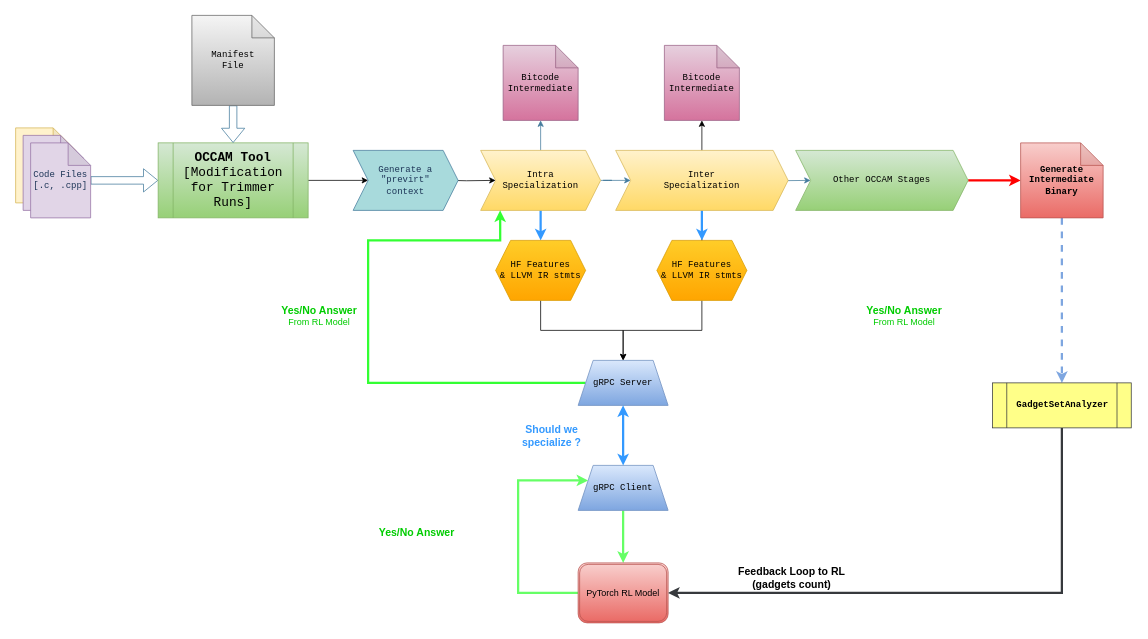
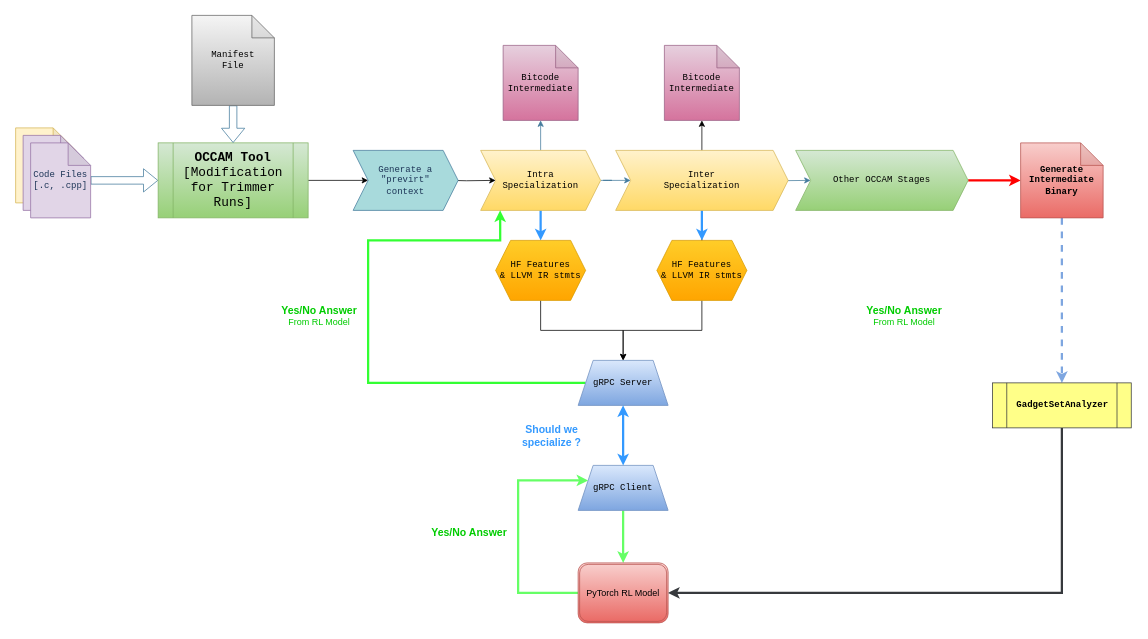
node "Yes/No Answer": moved (417, 533) -> (469, 533)
node "Feedback Loop to RL (gadgets count)": removed
